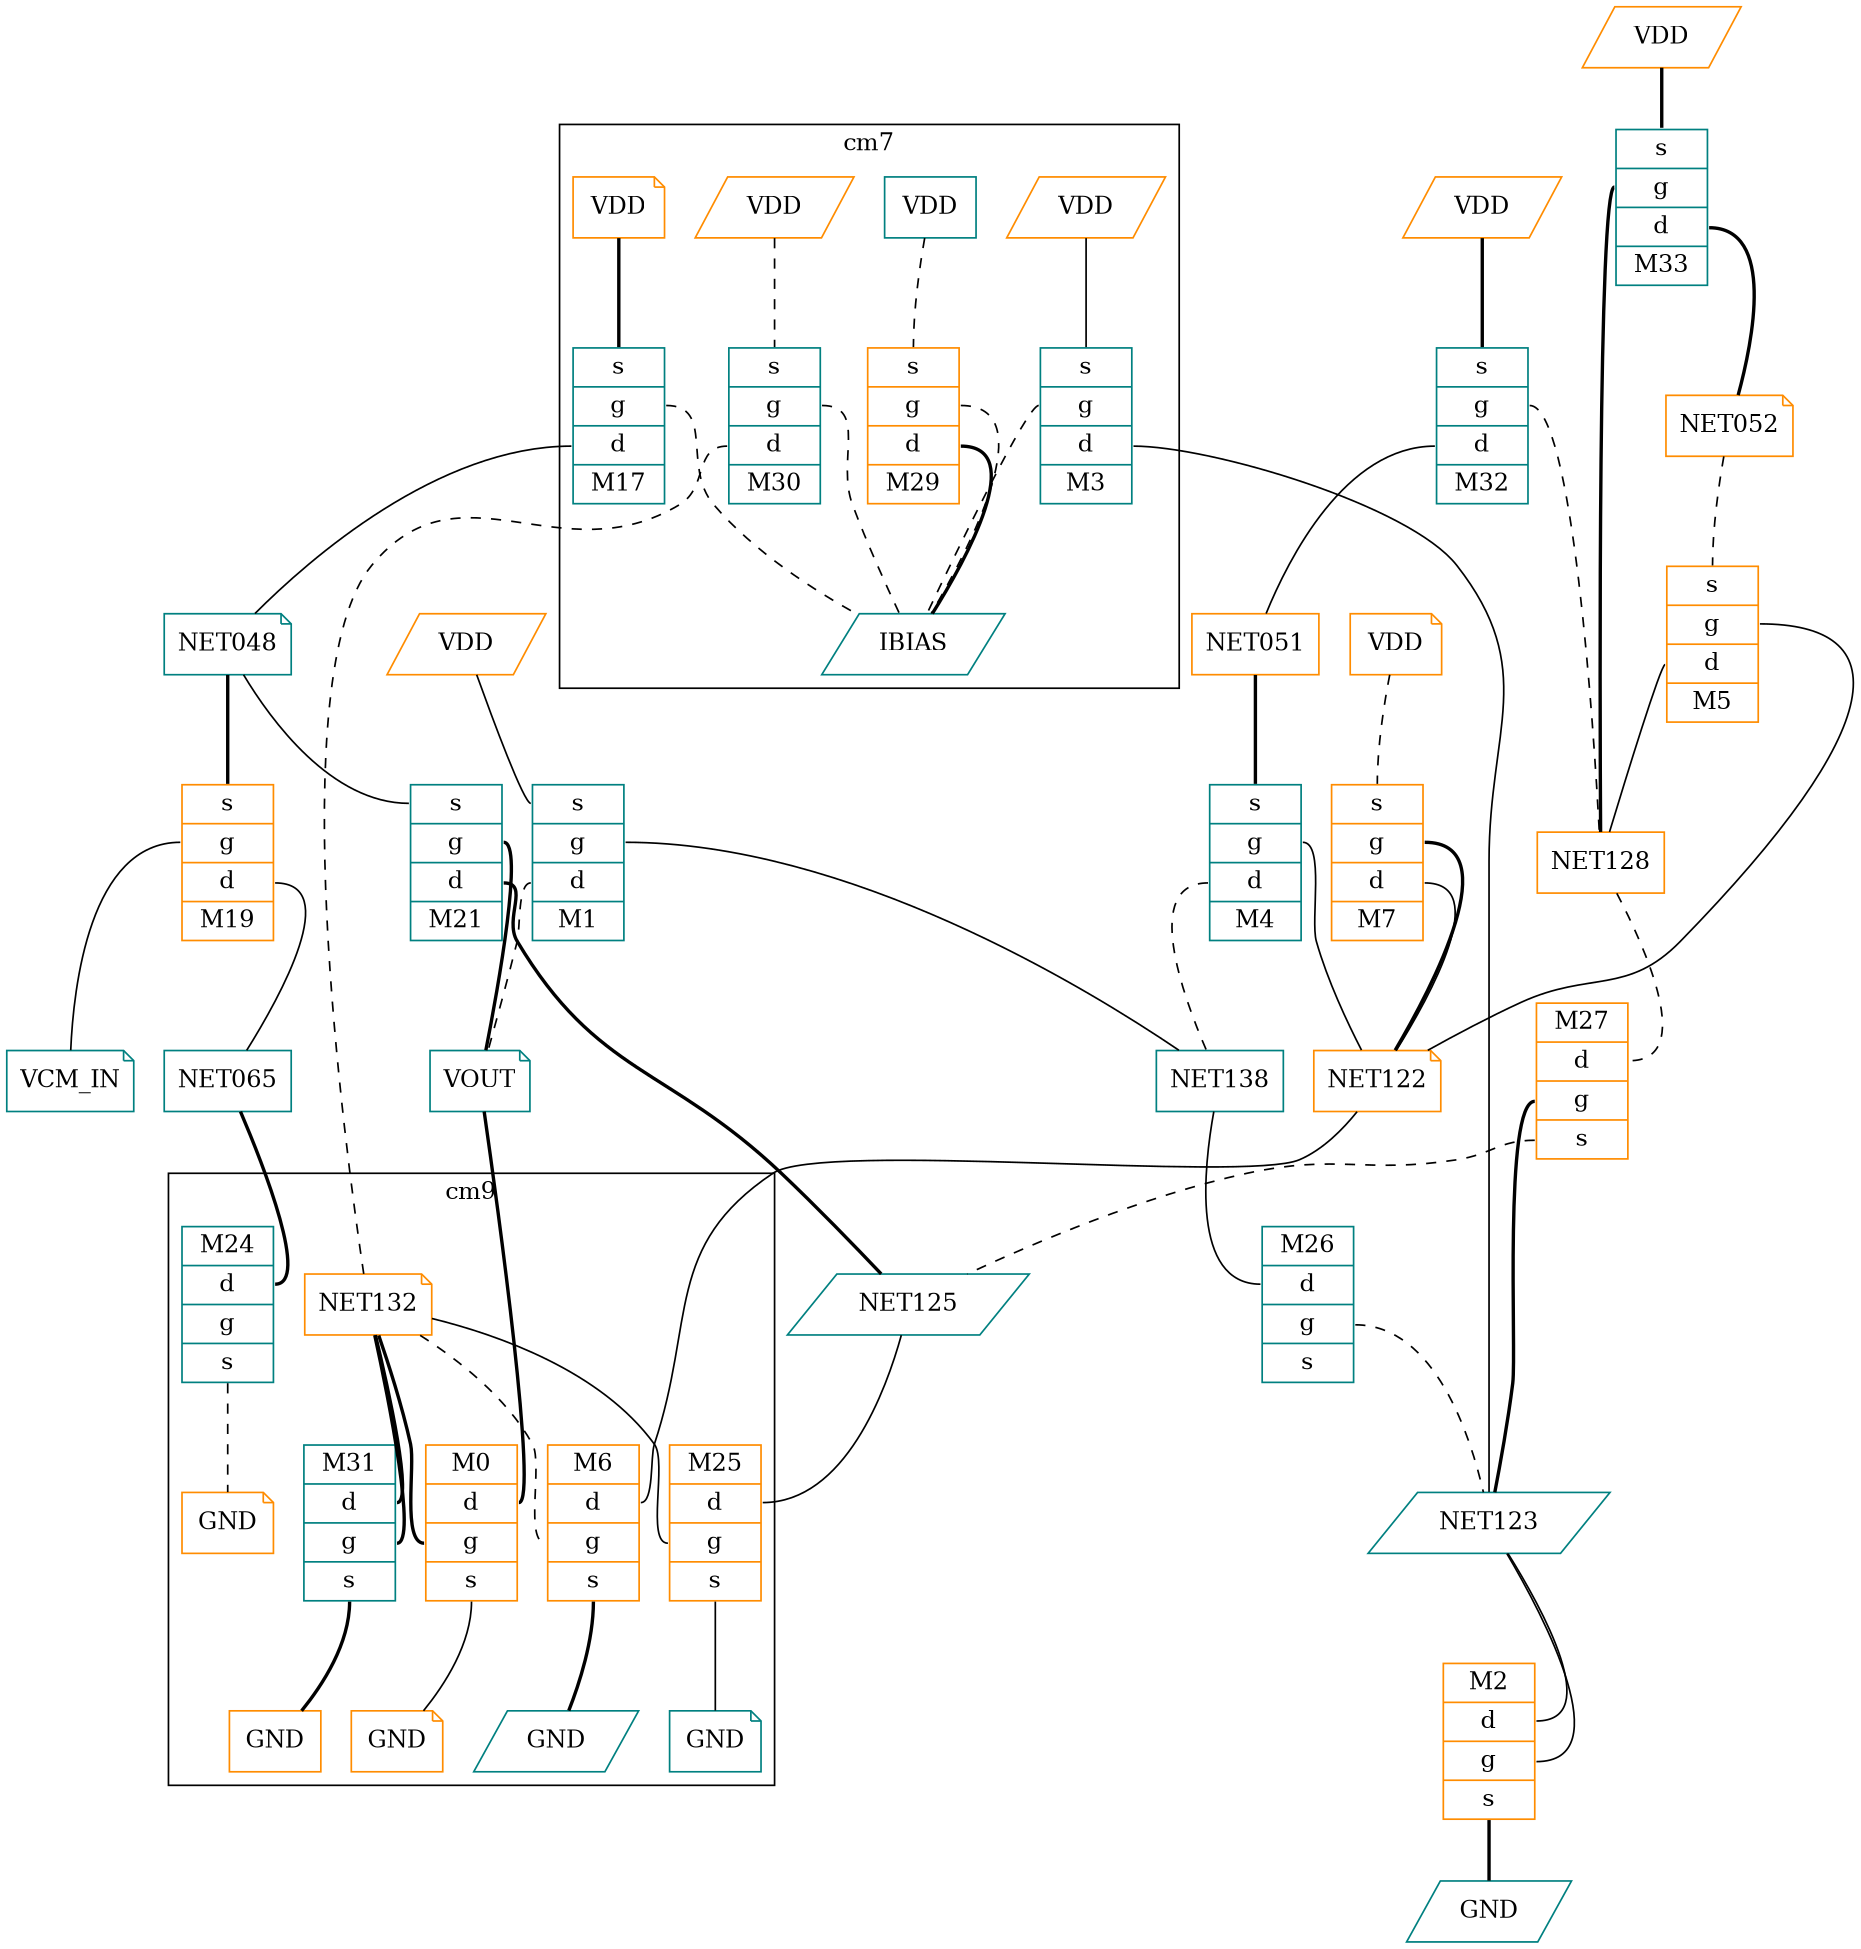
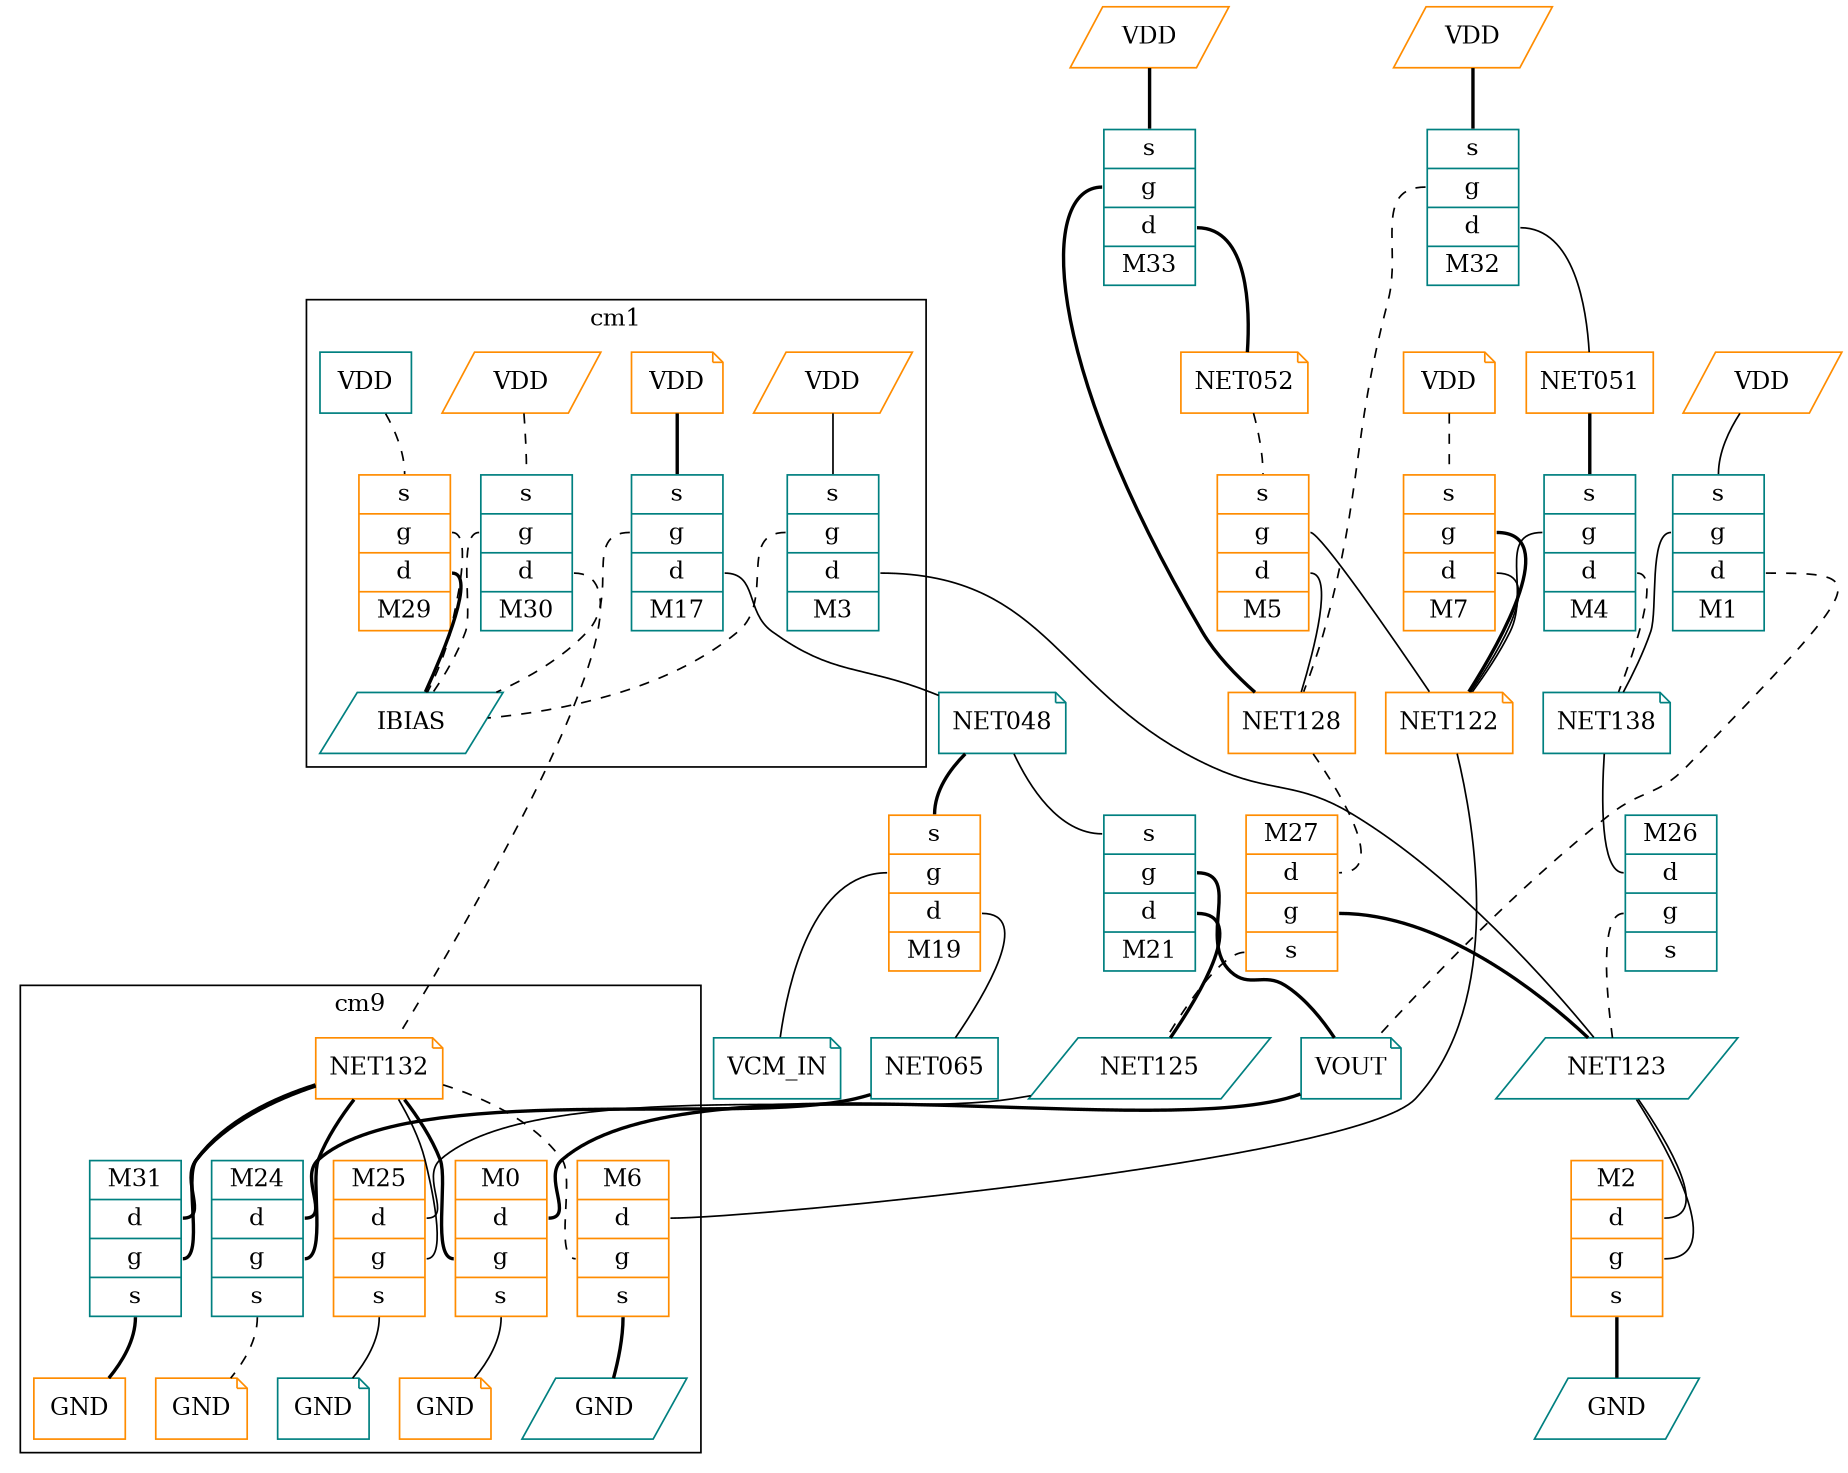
cluster "cm7": label "cm7" -> "cm1"
node "NET138": shape box -> note
edge "NET132" -- "M24": added
